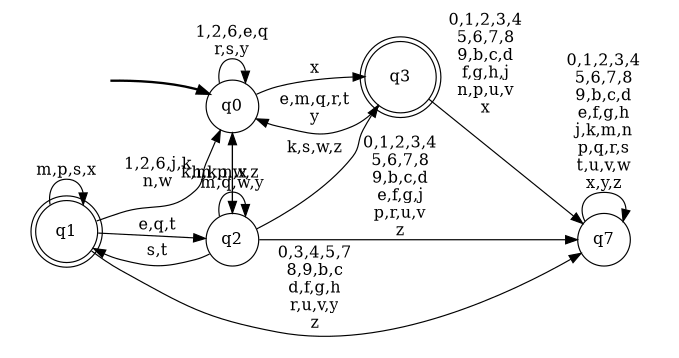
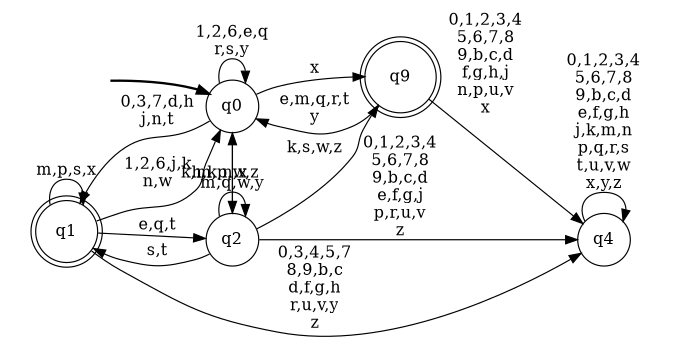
node "q3": label "q3" -> "q9"
edge "q0" -> "q1": added, label "0,3,7,d,h j,n,t"
node "q7": label "q7" -> "q4"
